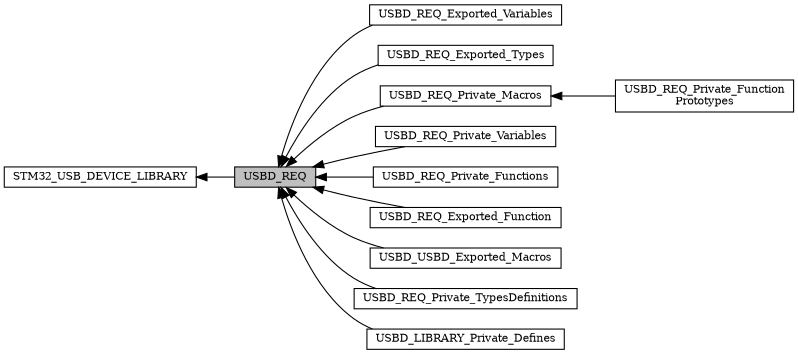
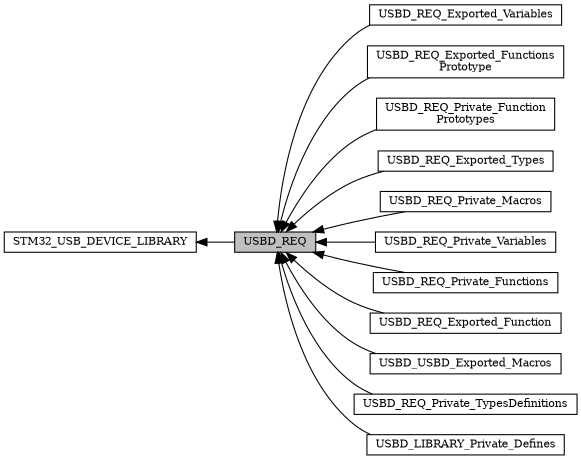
node "USBD_REQ_Exported_Functions Prototype": added
edge "USBD_REQ_Private_Function Prototypes" -> "USBD_REQ_Private_Macros": now "USBD_REQ_Private_Function Prototypes" -> "USBD_REQ"
